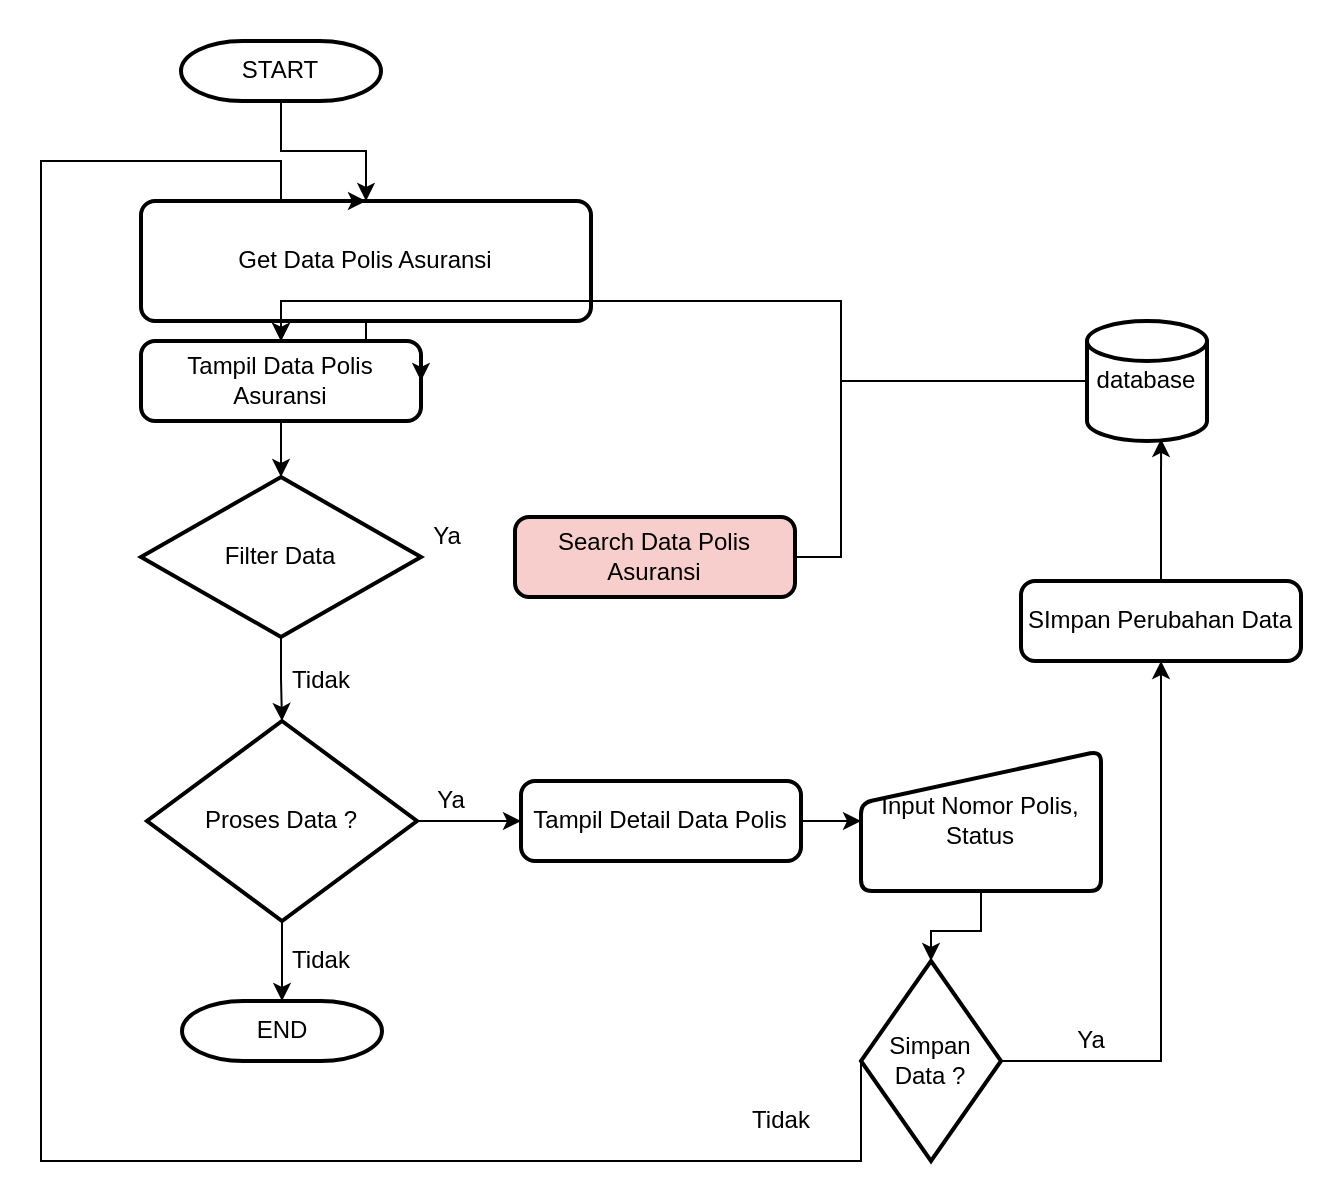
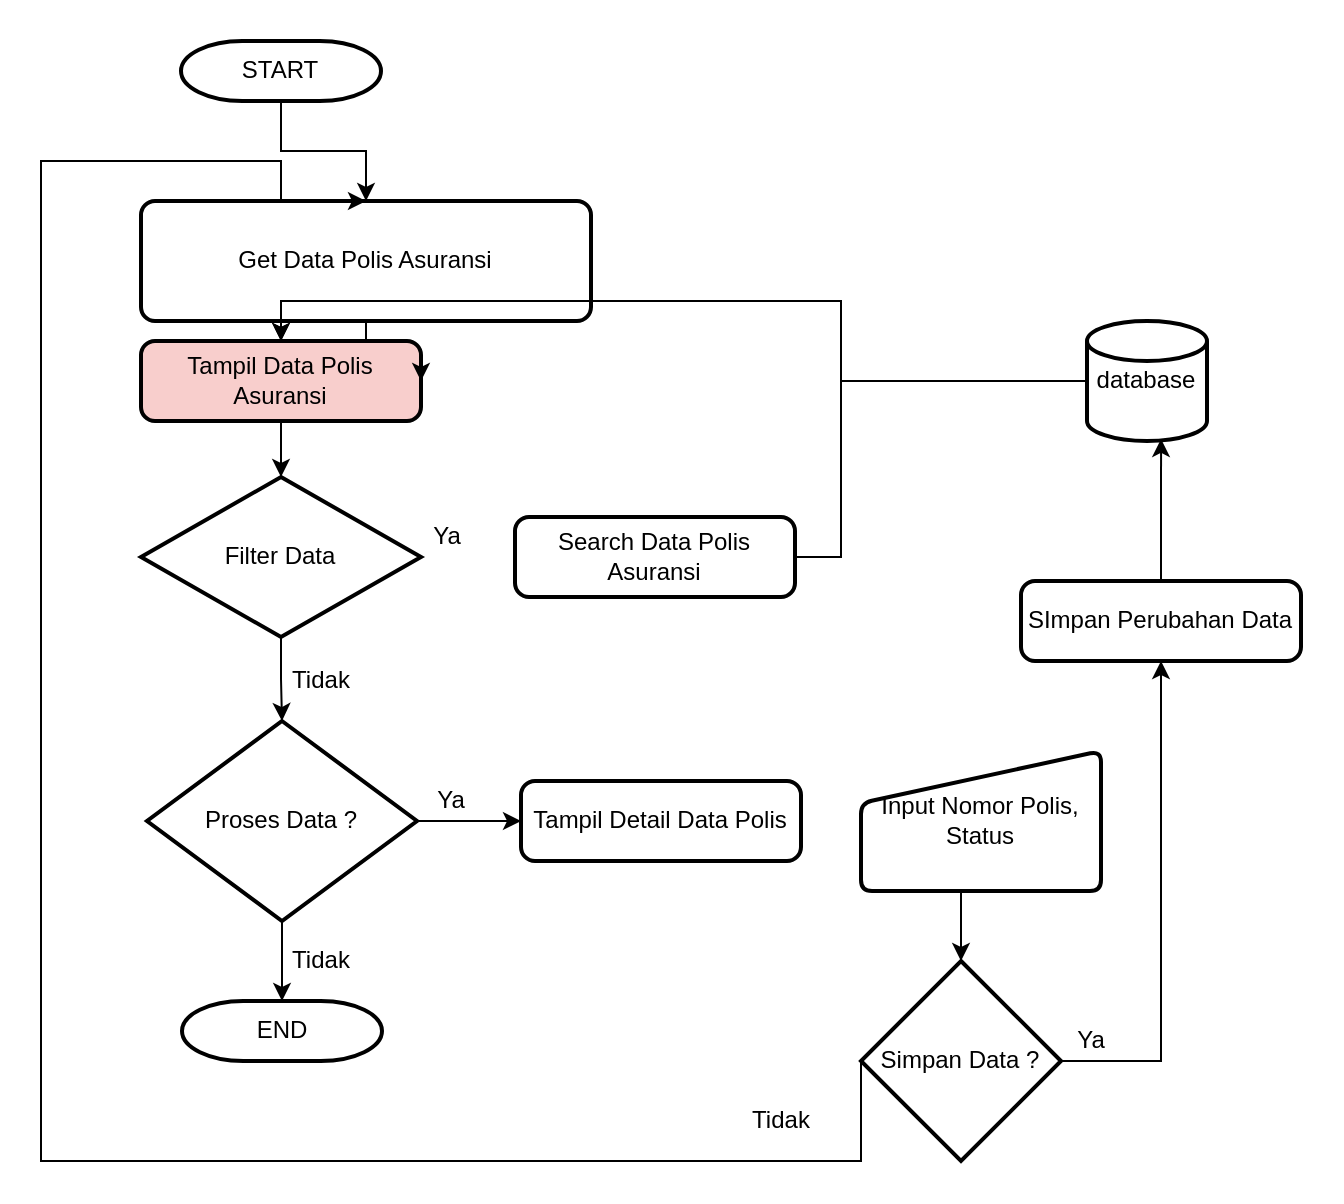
node "Tampil Data Polis Asuransi": fillcolor #ffffff -> #f8cecc
node "Search Data Polis Asuransi": fillcolor #f8cecc -> #ffffff
edge "Tampil Detail Data Polis" -> "Input Nomor Polis, Status": removed
node "Simpan Data ?": size 140x200 -> 200x200
